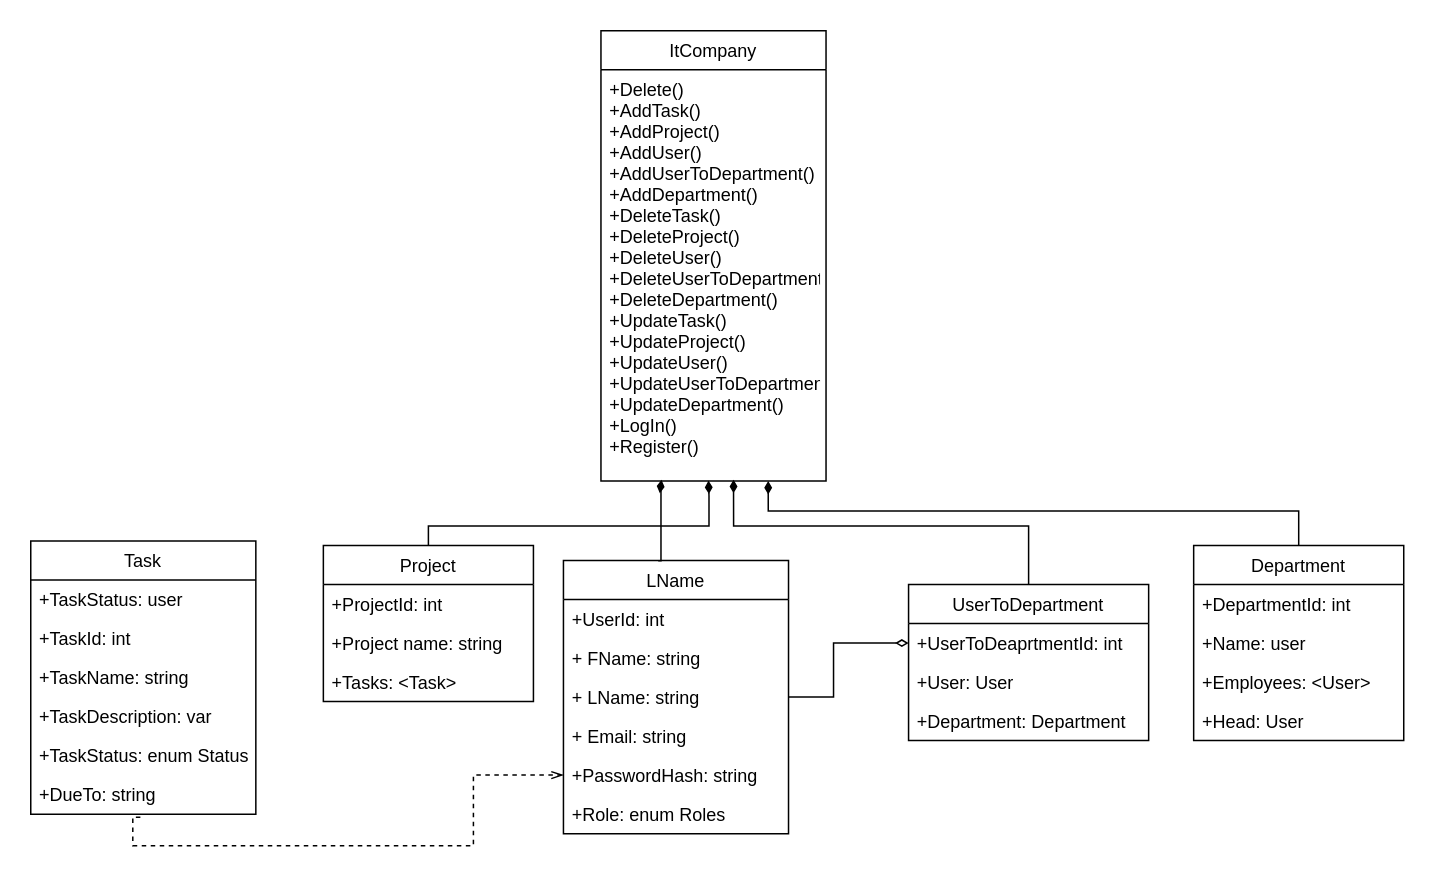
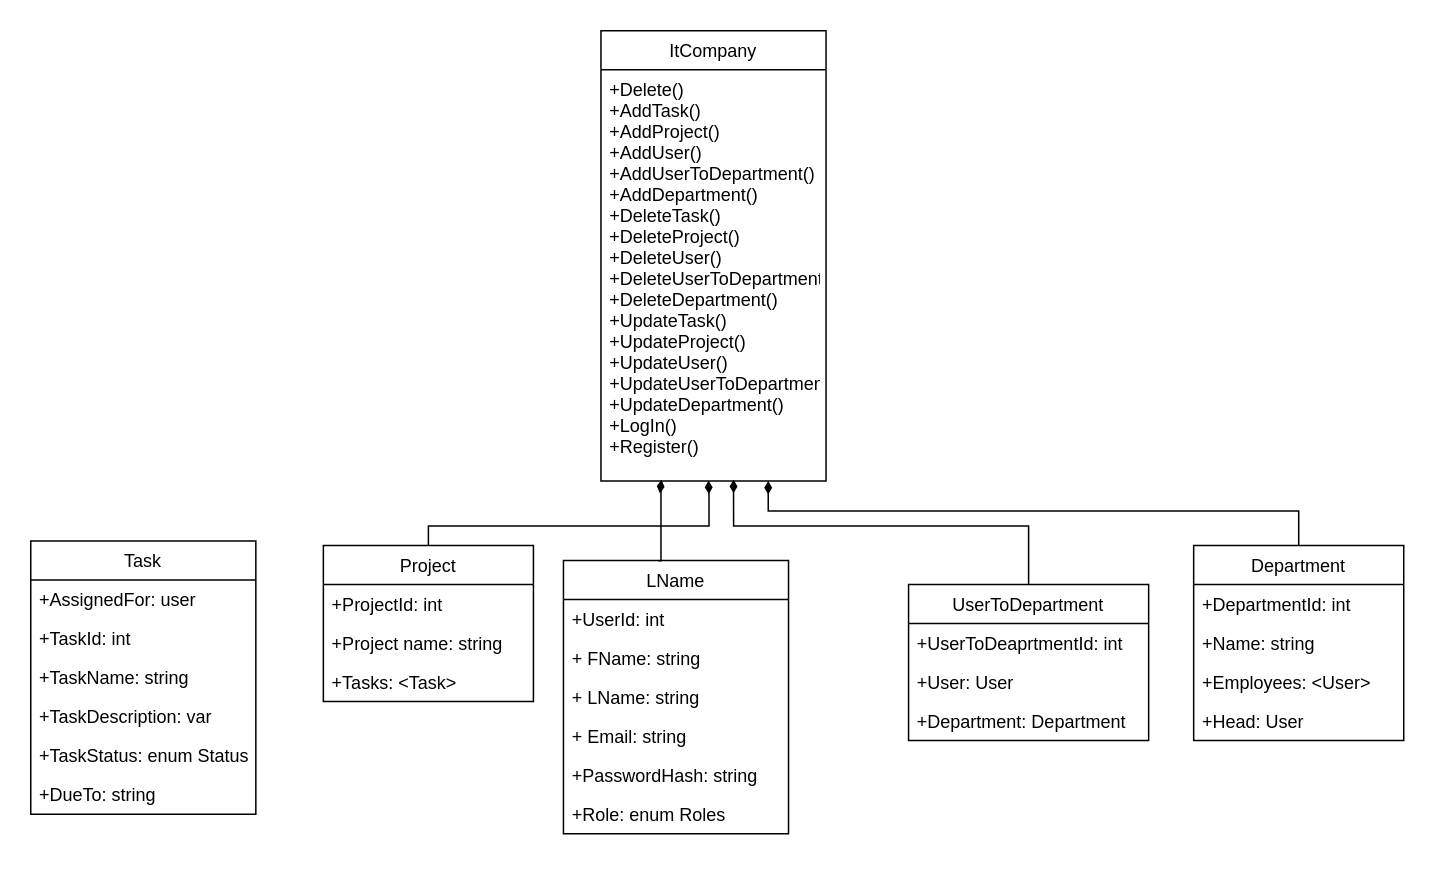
node "+TaskStatus: user": label "+TaskStatus: user" -> "+AssignedFor: user"
node "+Name: user": label "+Name: user" -> "+Name: string"
edge "+ LName: string" -> "+UserToDeaprtmentId: int": removed
edge "+DueTo: string" -> "+PasswordHash: string": removed
